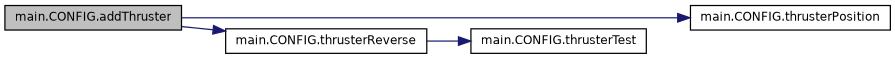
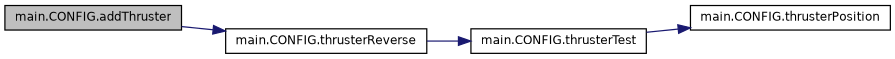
edge "main.CONFIG.addThruster" -> "main.CONFIG.thrusterPosition": now "main.CONFIG.thrusterTest" -> "main.CONFIG.thrusterPosition"
